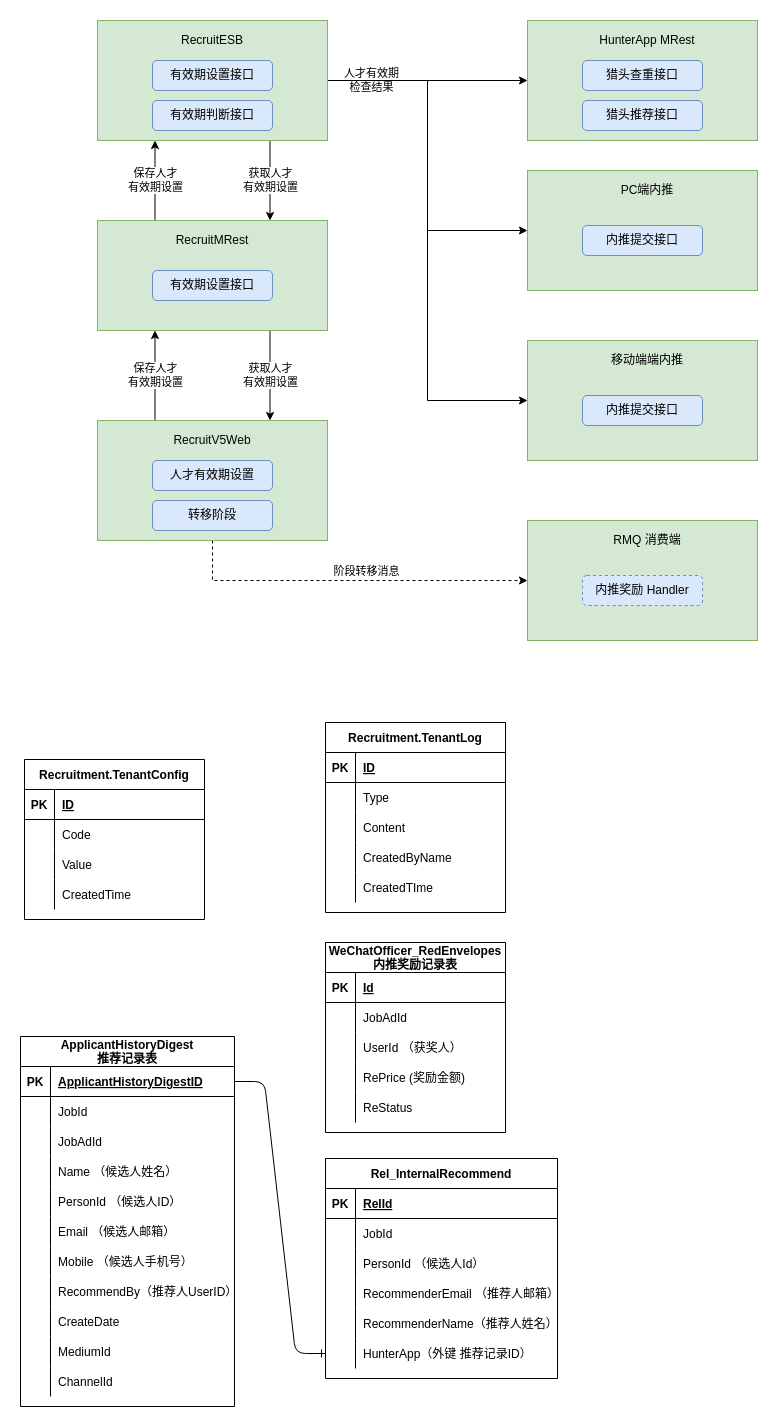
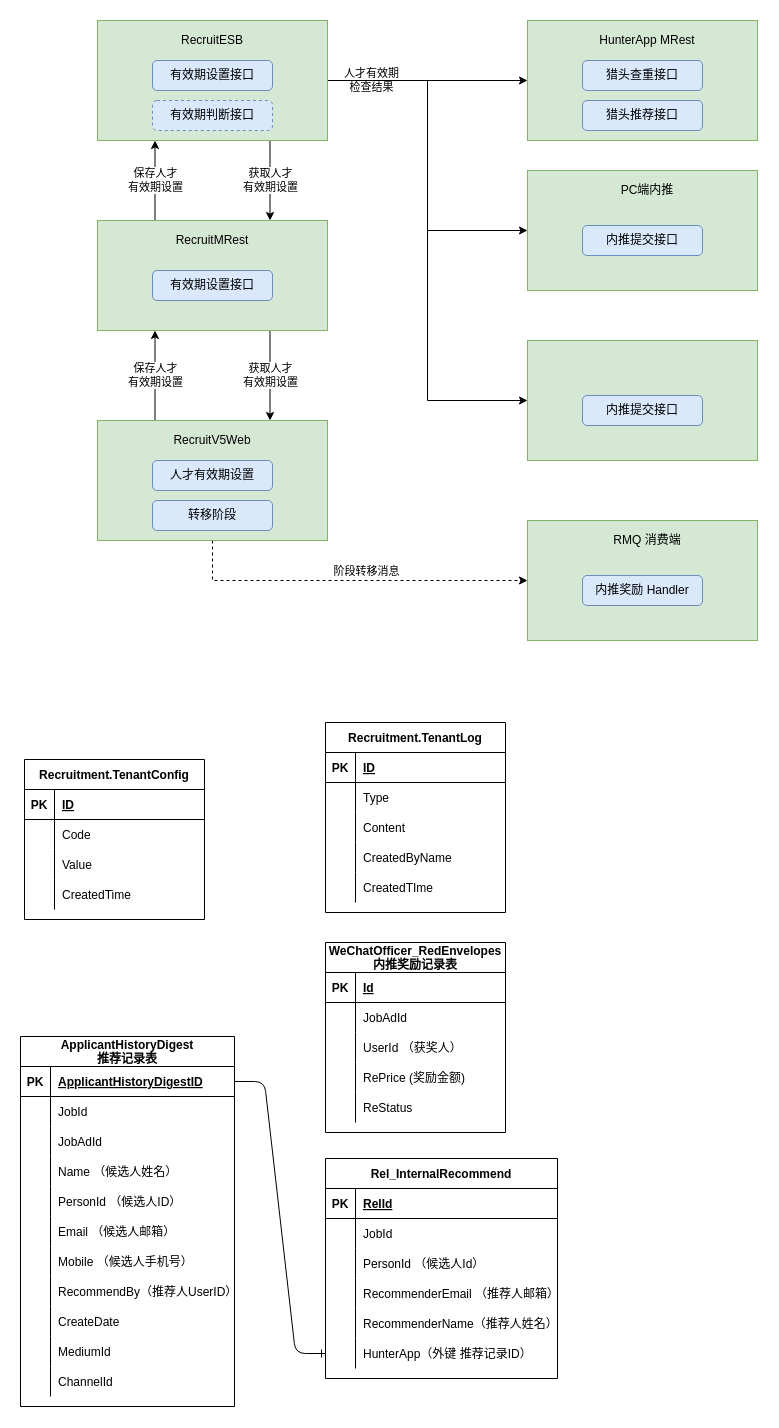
node "有效期判断接口": style solid -> dashed
node "移动端端内推": removed
node "内推奖励 Handler": style dashed -> solid
